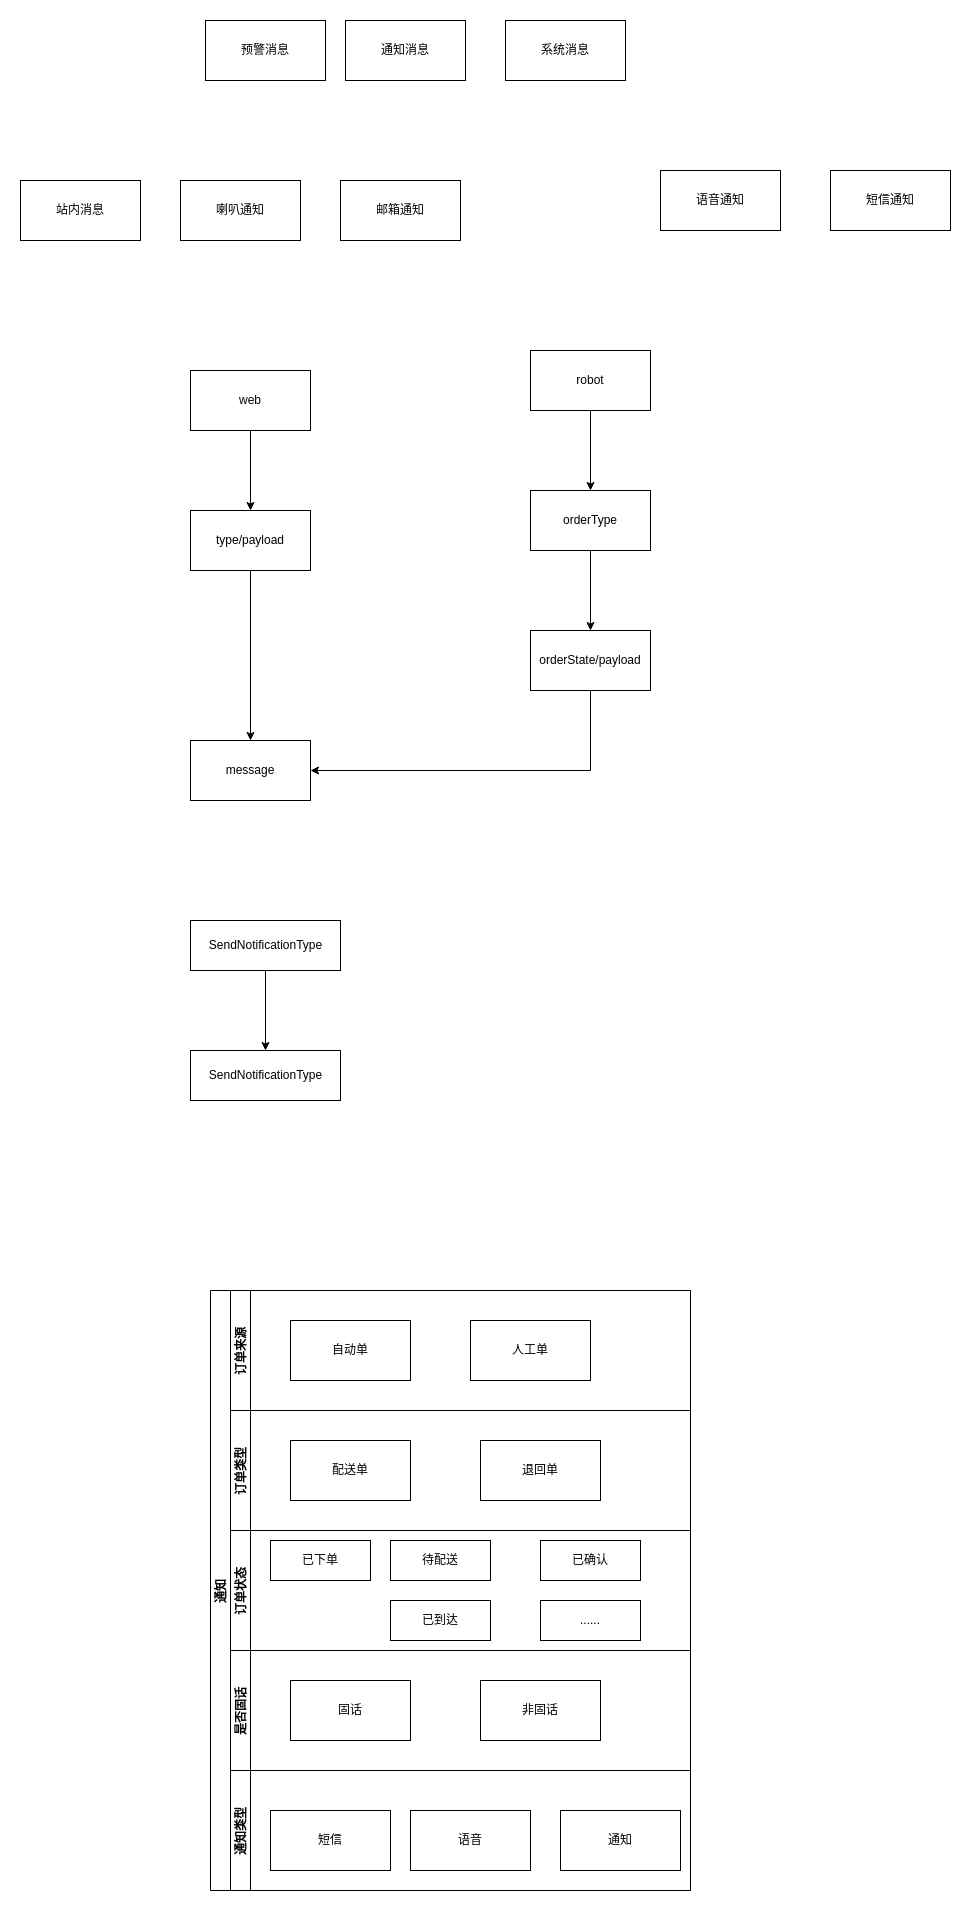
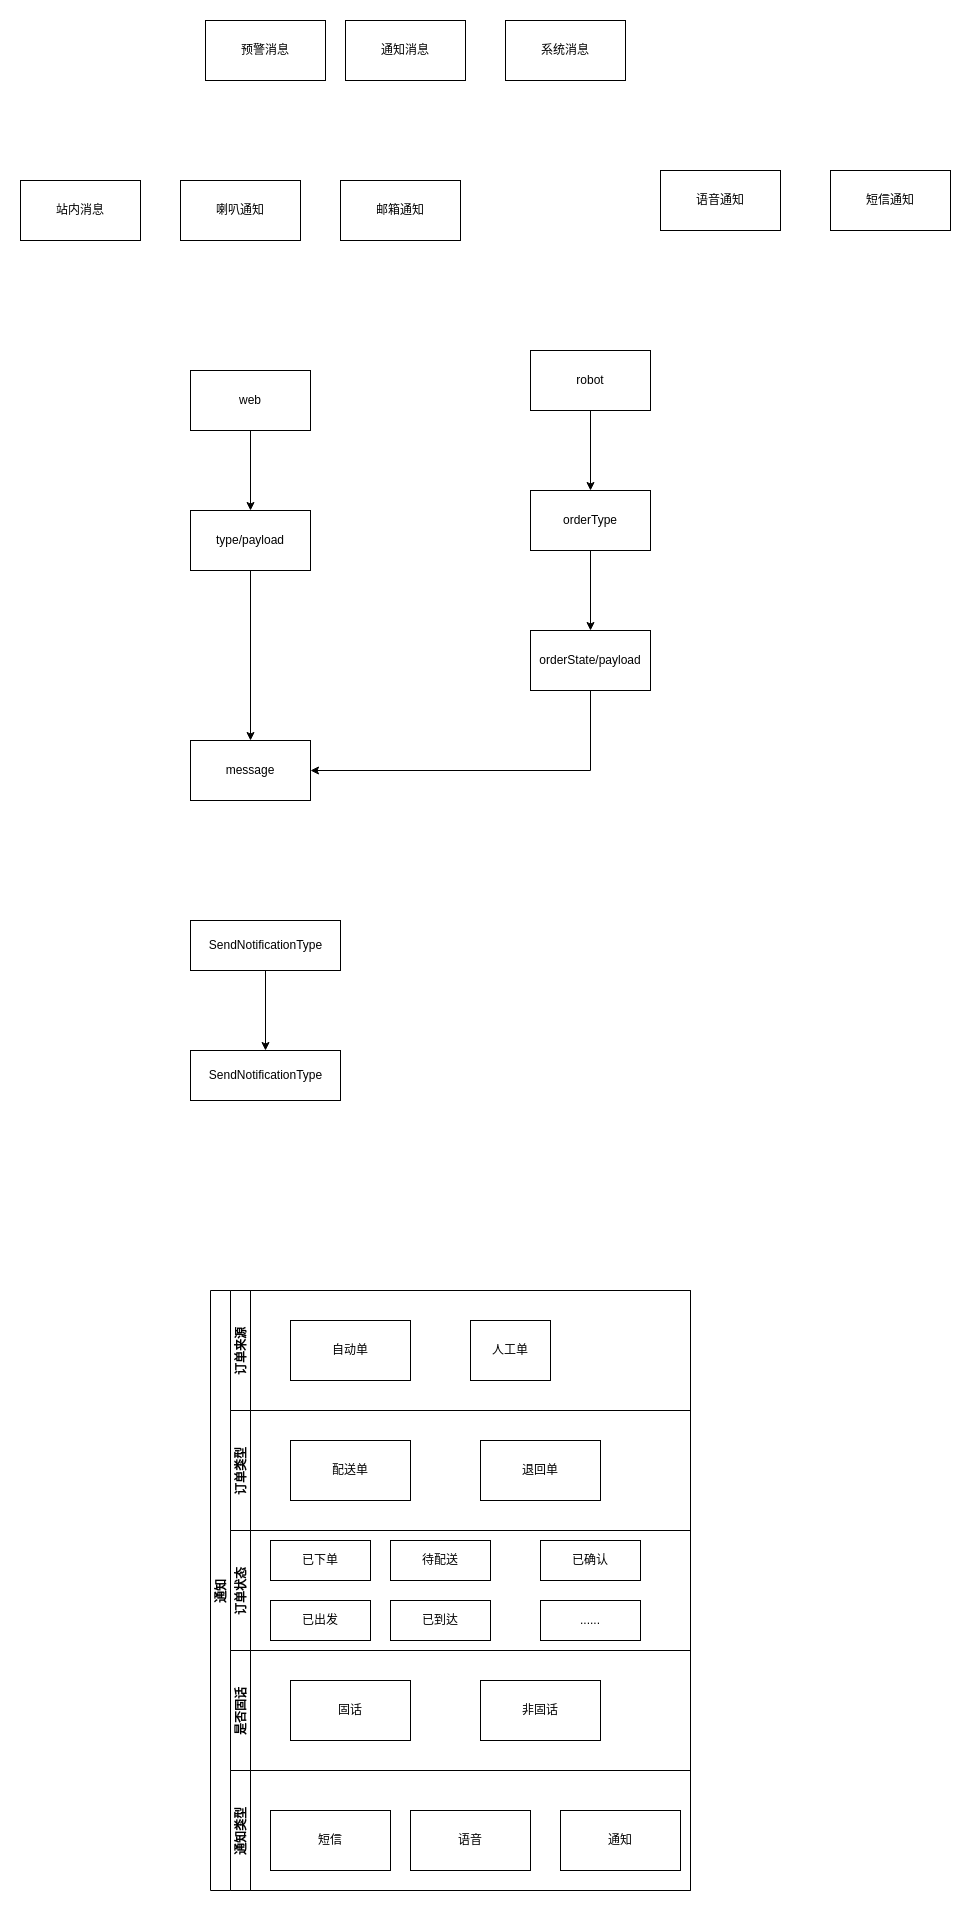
node "人工单": size 120x60 -> 80x60
node "已出发": added
